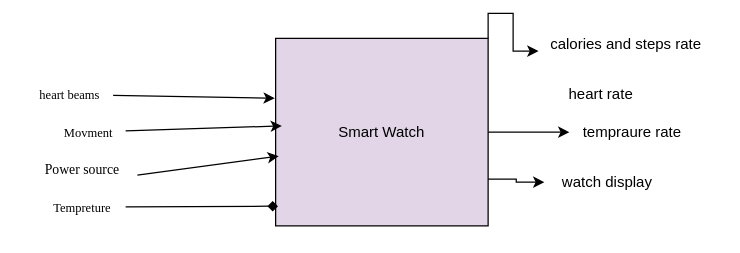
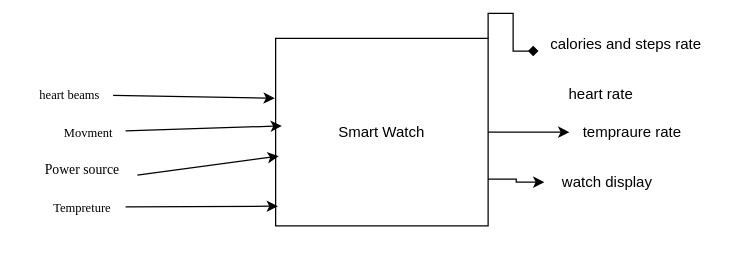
edge "Smart Watch" -> "calories and steps rate": arrowhead classic -> diamond
node "Smart Watch": fillcolor #e1d5e7 -> #ffffff
edge "Tempreture" -> "Smart Watch": arrowhead diamond -> classic
